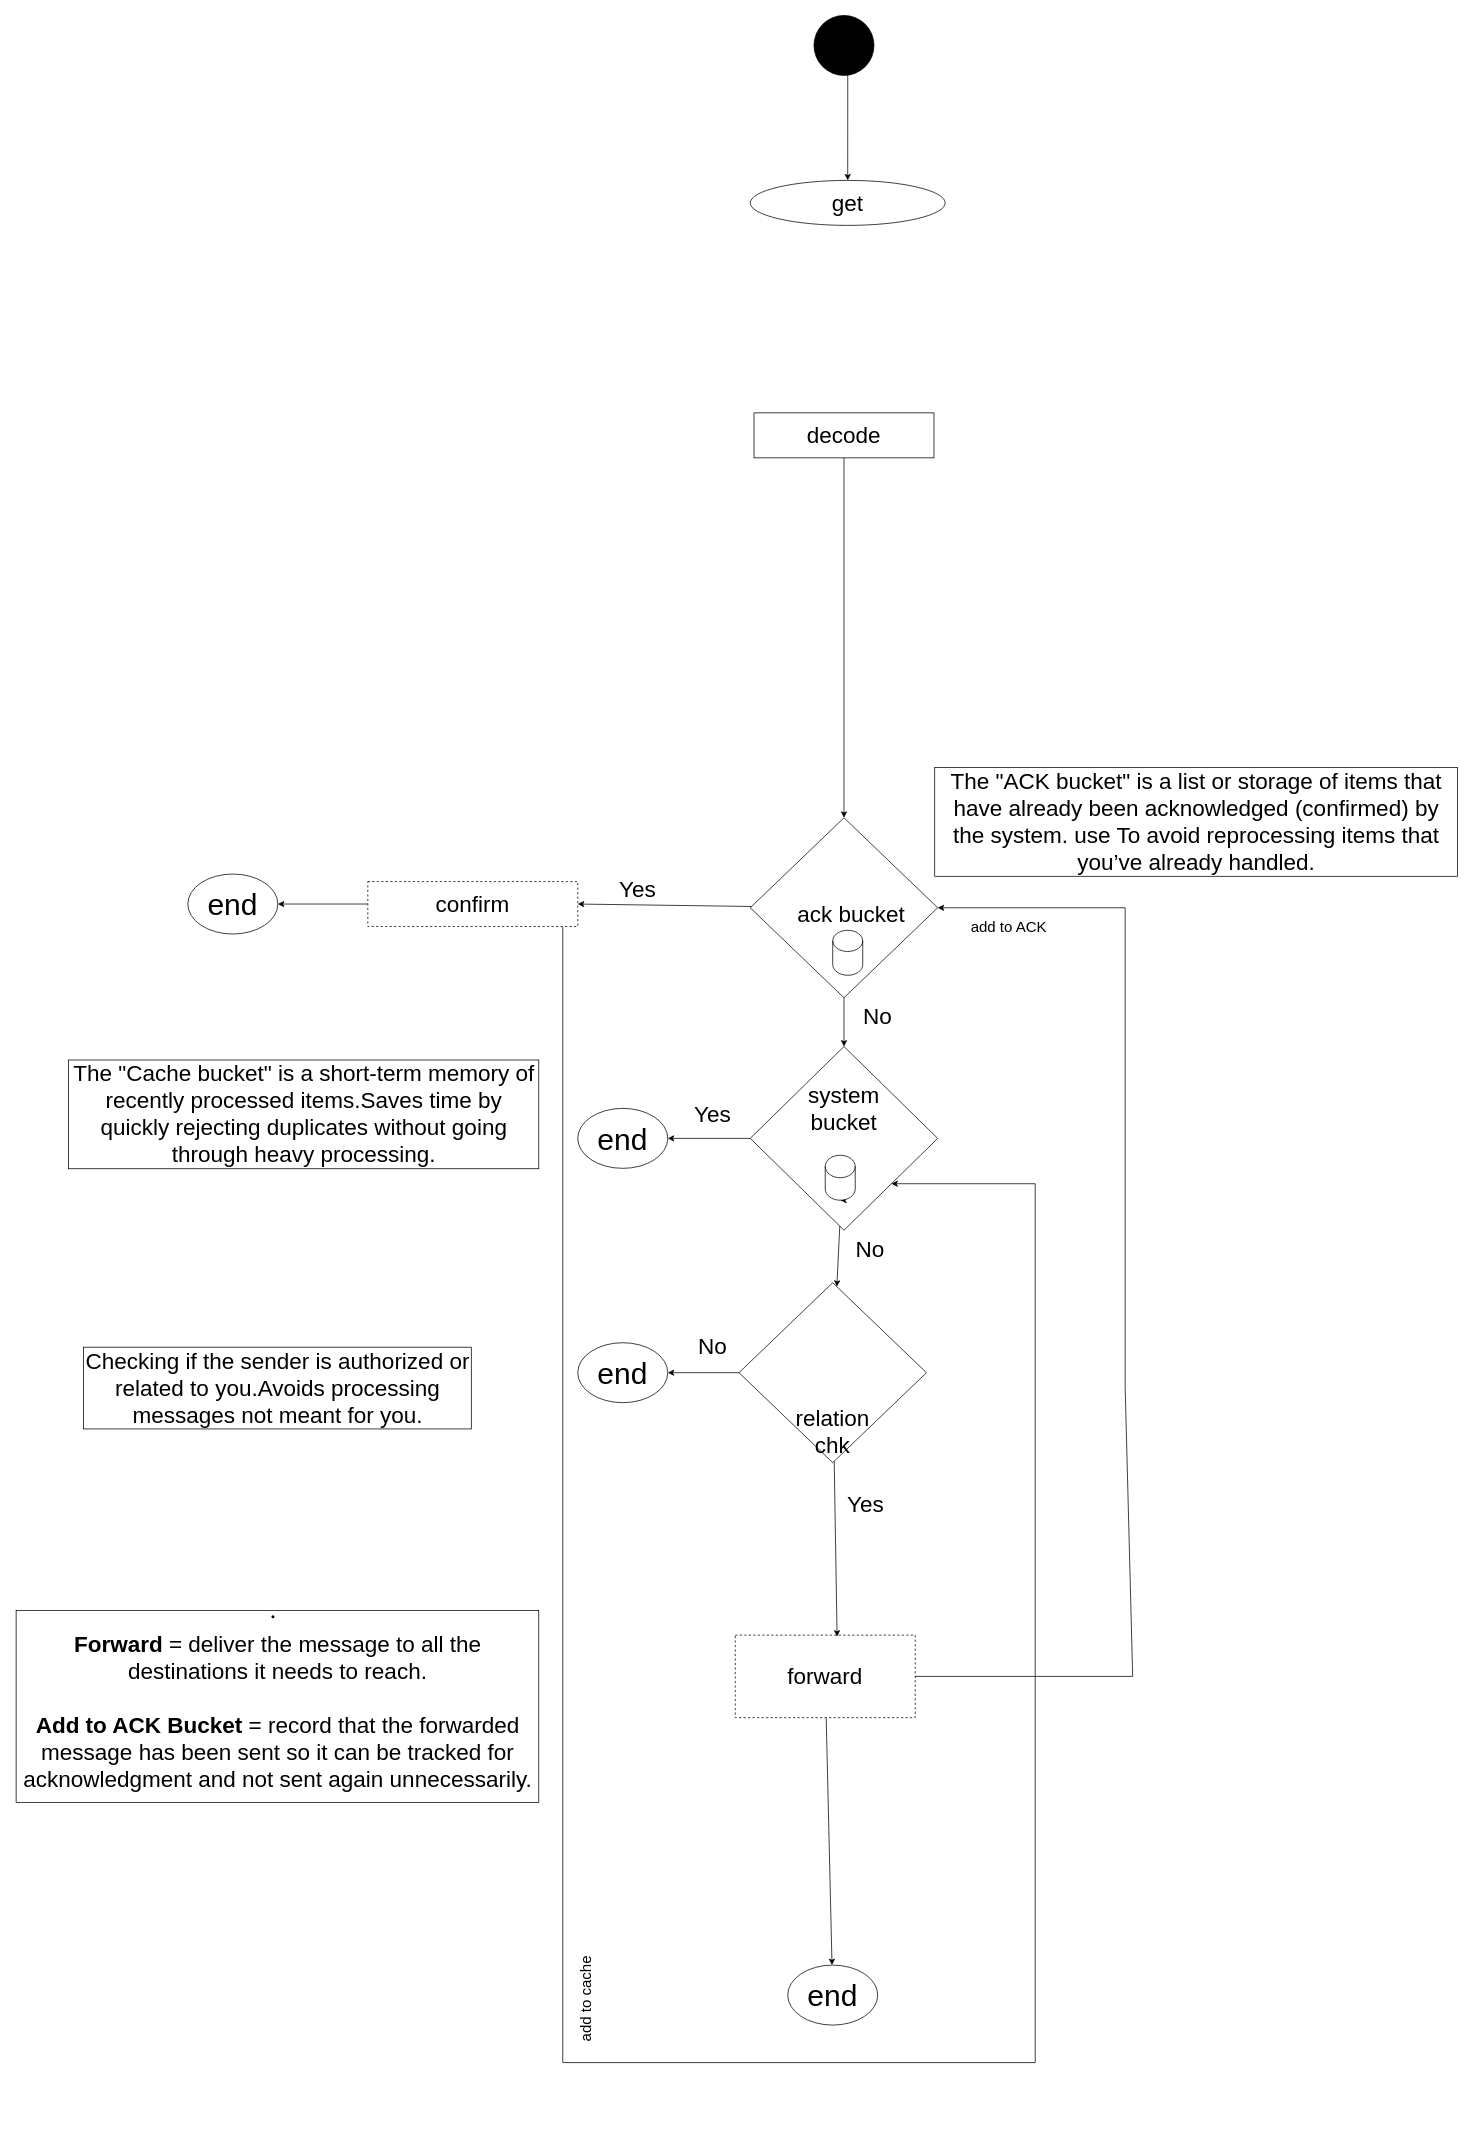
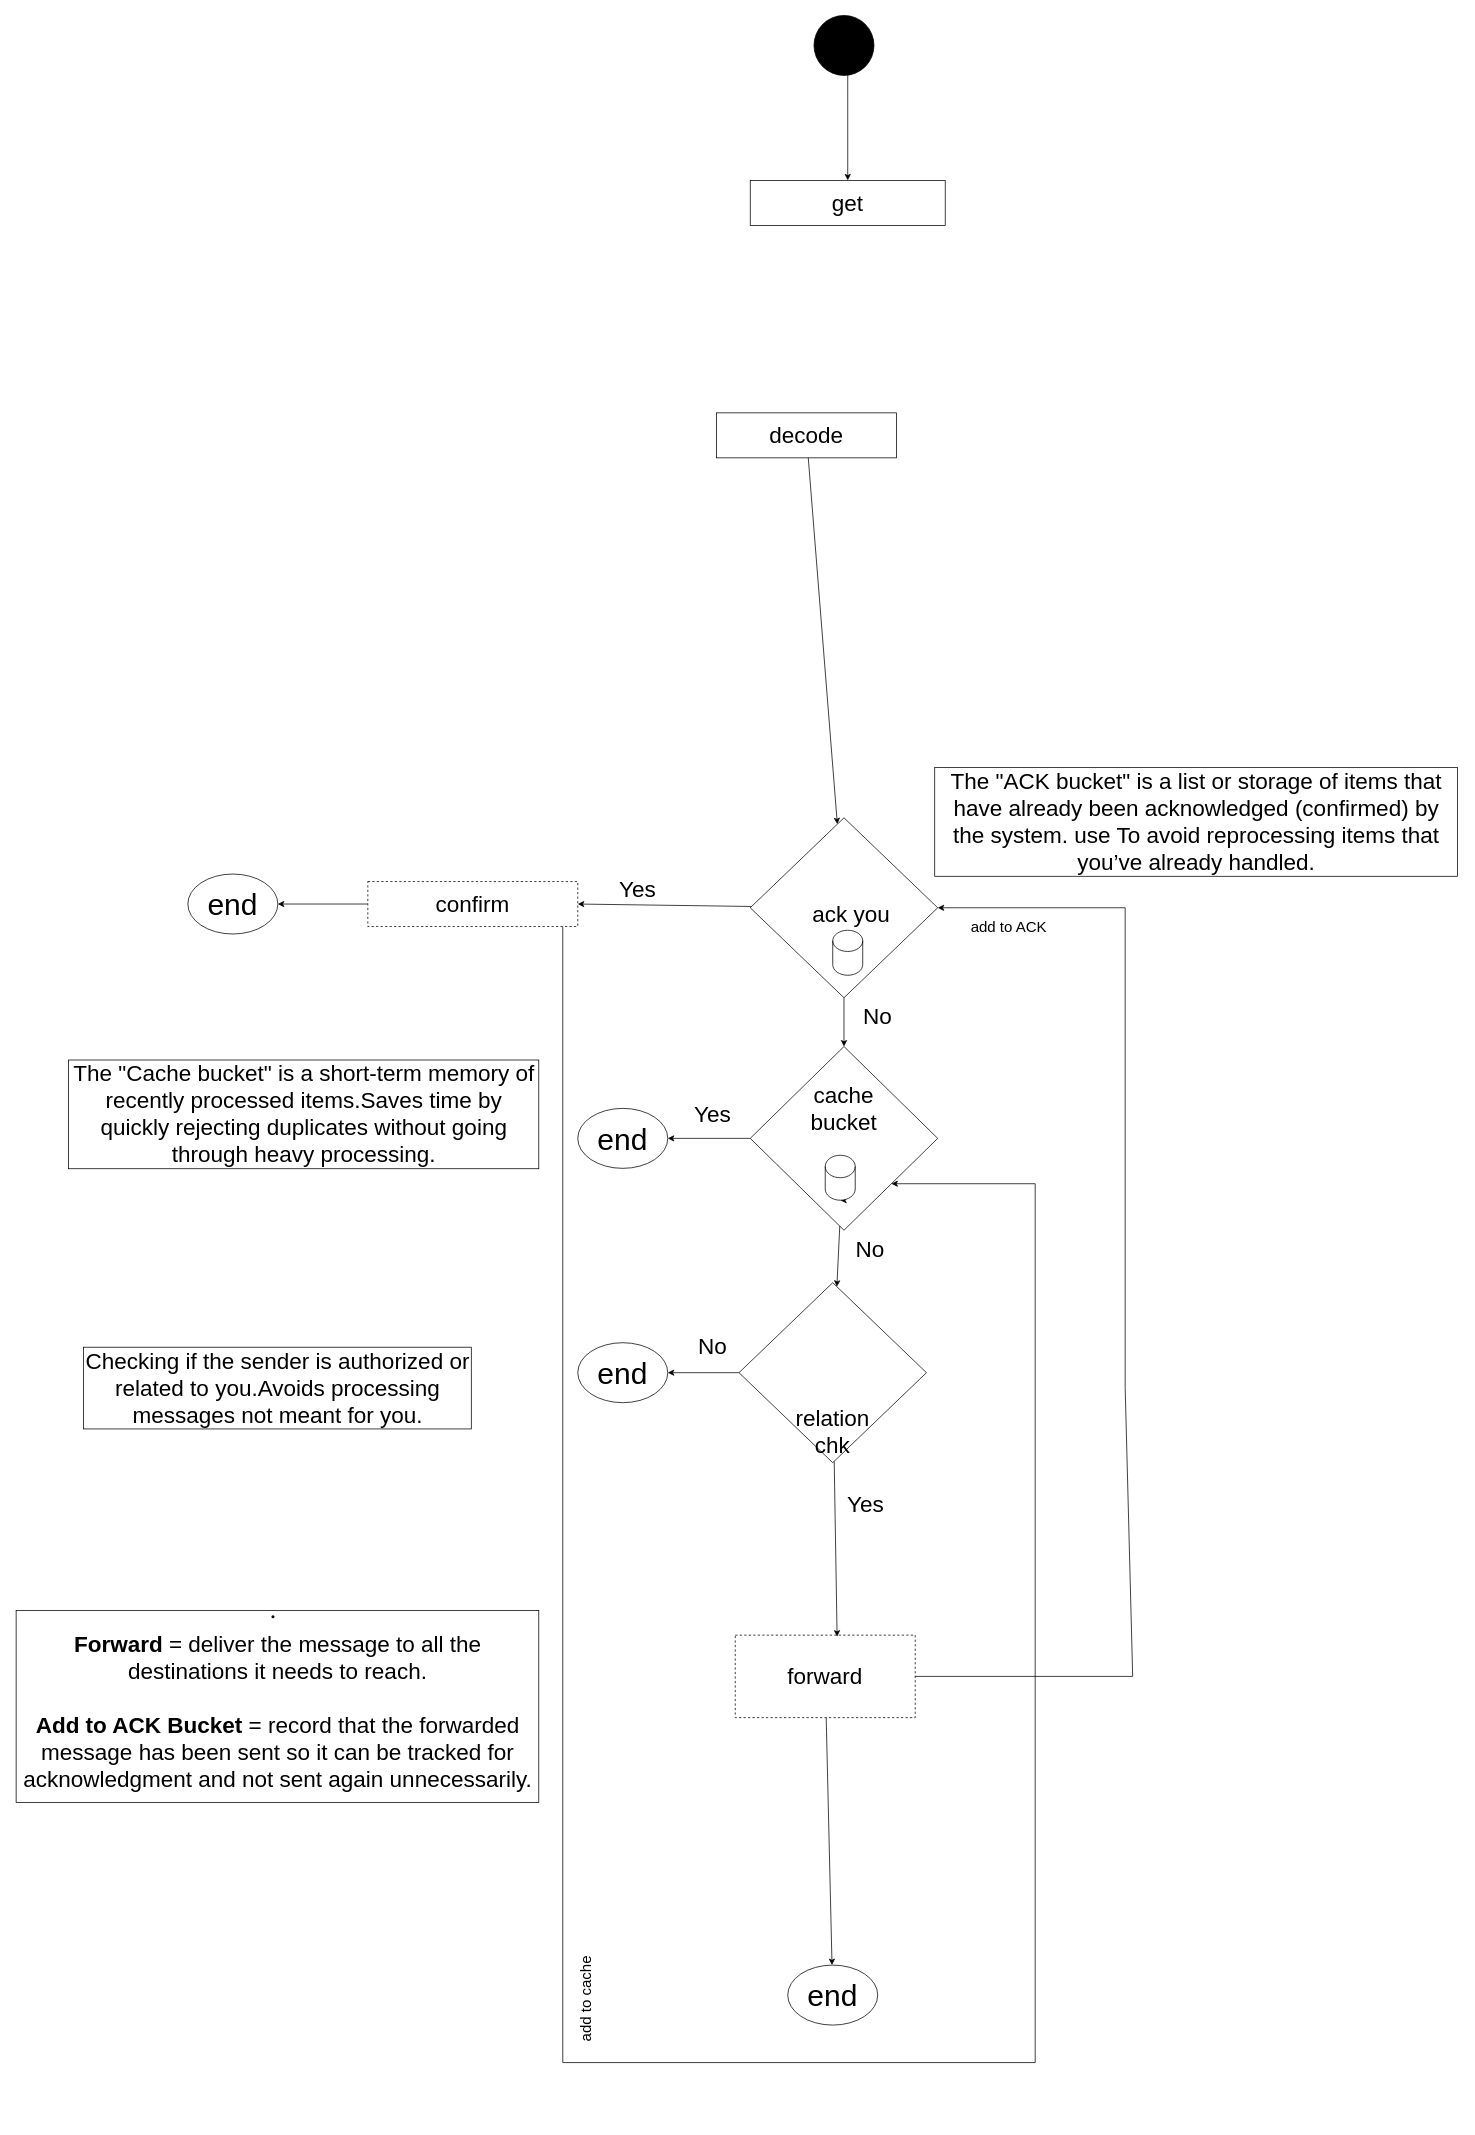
node "get": shape ellipse -> rectangle
node "decode": moved (844, 435) -> (807, 435)
node "ack bucket": label "ack bucket" -> "ack you"
node "system bucket": label "system bucket" -> "cache bucket"
